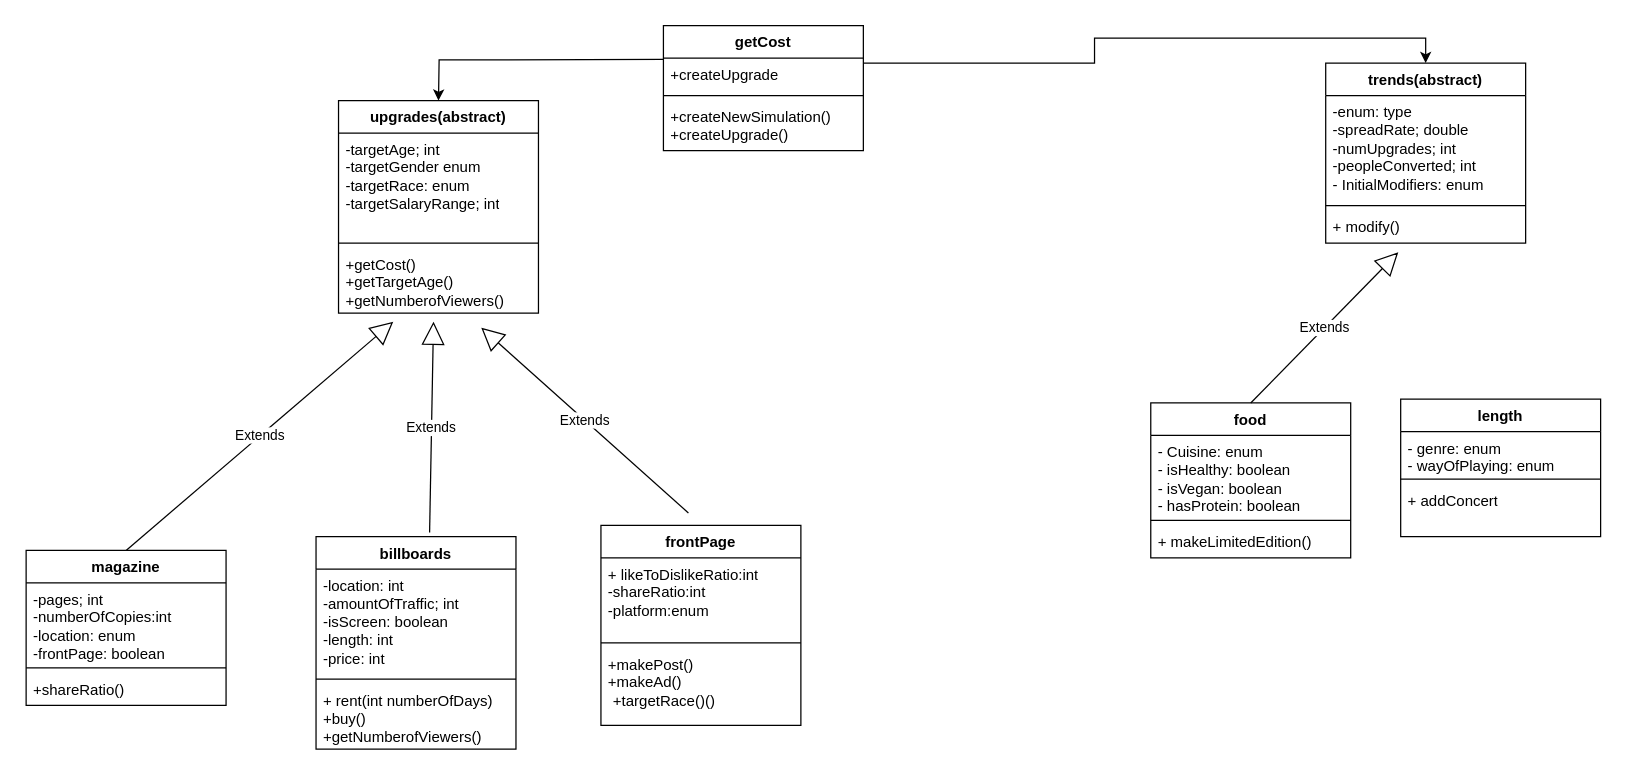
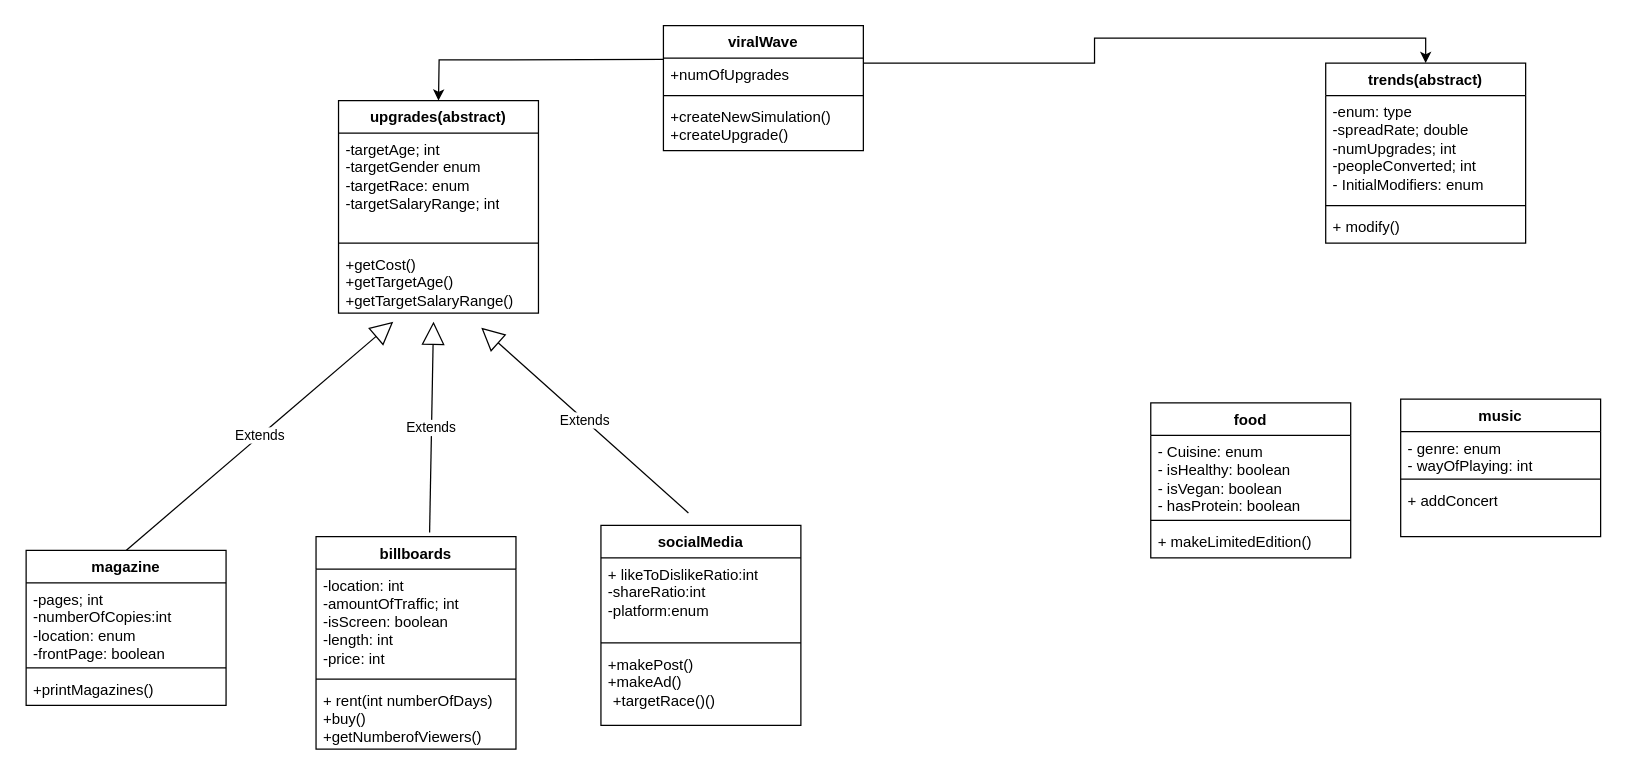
node "getCost": label "getCost" -> "viralWave"
node "+createUpgrade": label "+createUpgrade" -> "+numOfUpgrades"
node "+getCost() +getTargetAge() +getNumberofViewers()": label "+getCost() +getTargetAge() +getNumberofViewers()" -> "+getCost() +getTargetAge() +getTargetSalaryRange()"
edge "food" -> "+ modify()": removed, label "Extends"
node "length": label "length" -> "music"
node "- genre: enum - wayOfPlaying: enum": label "- genre: enum - wayOfPlaying: enum" -> "- genre: enum - wayOfPlaying: int"
node "frontPage": label "frontPage" -> "socialMedia"
node "+shareRatio()": label "+shareRatio()" -> "+printMagazines()"
